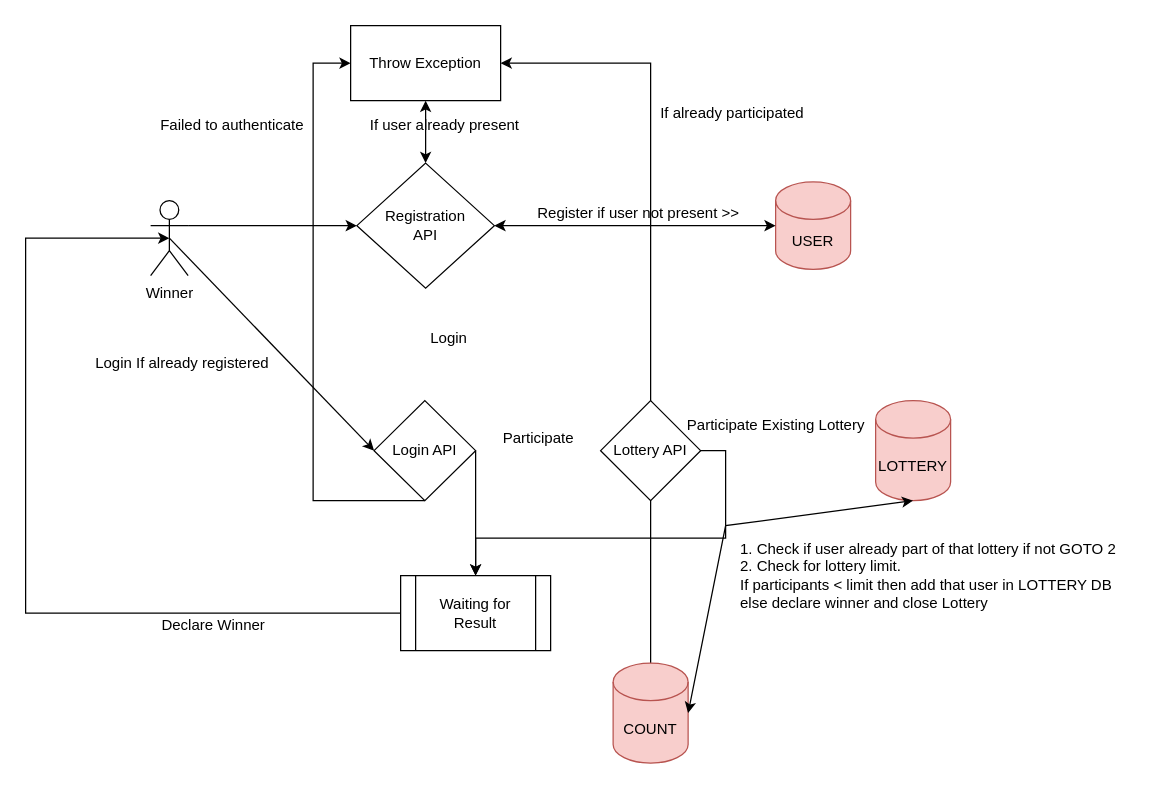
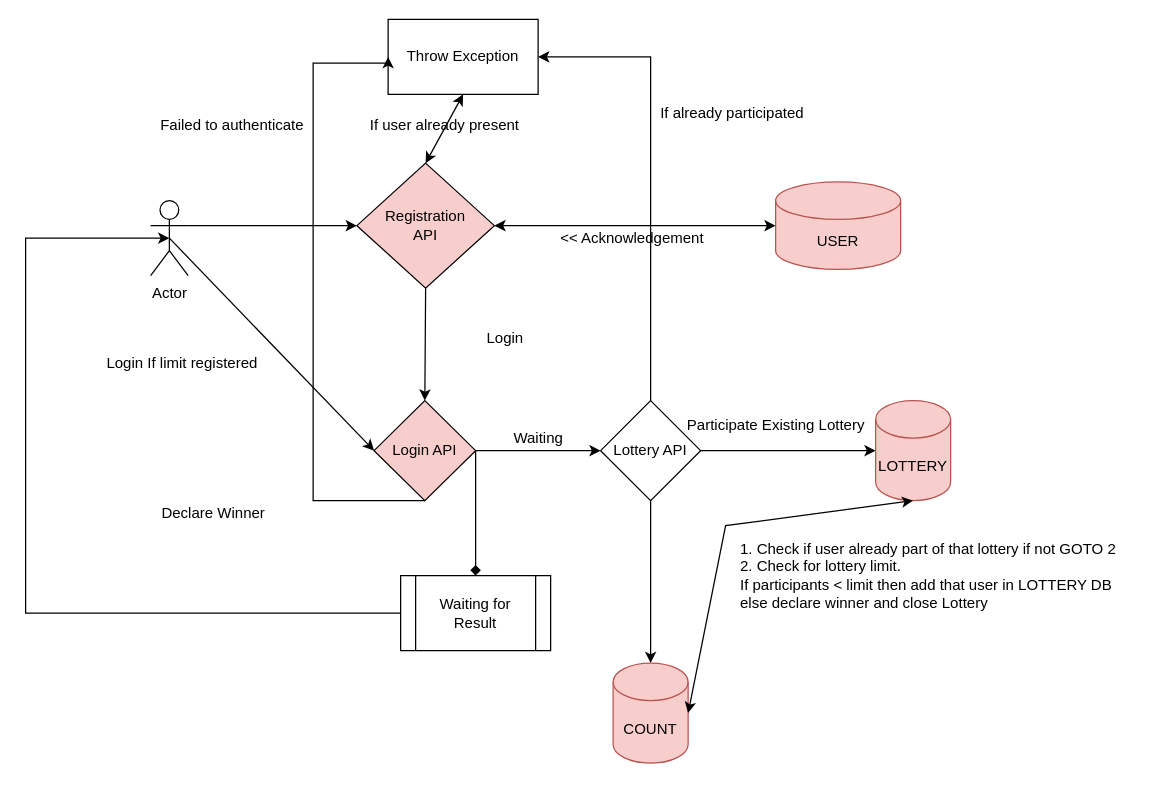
node "Throw Exception": moved (426, 63) -> (463, 57)
node "Register if user not present >>": removed
node "Registration API": fillcolor #ffffff -> #f8cecc
node "USER": size 75x88 -> 125x88
node "<< Acknowledgement": added
node "Winner": label "Winner" -> "Actor"
node "Login": moved (451, 338) -> (507, 338)
edge "Registration API" -> "Login API": added
node "Login If already registered": label "Login If already registered" -> "Login If limit registered"
node "Participate": label "Participate" -> "Waiting"
node "Login API": fillcolor #ffffff -> #f8cecc
edge "Login API" -> "Lottery API": added
edge "Lottery API" -> "Waiting for Result": now "Lottery API" -> "LOTTERY"
edge "Login API" -> "Waiting for Result": arrowhead classic -> diamond
node "Declare Winner": moved (213, 626) -> (213, 513)
edge "Lottery API" -- "COUNT": arrowhead none -> classic
